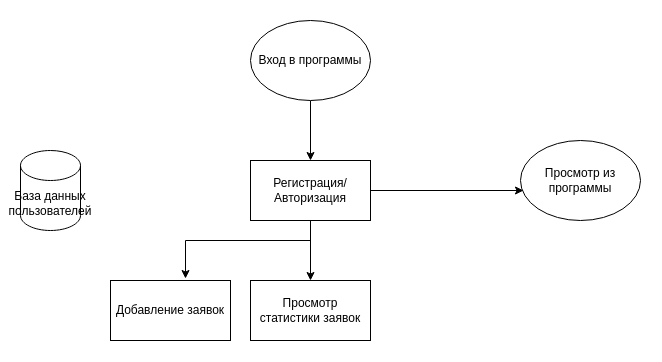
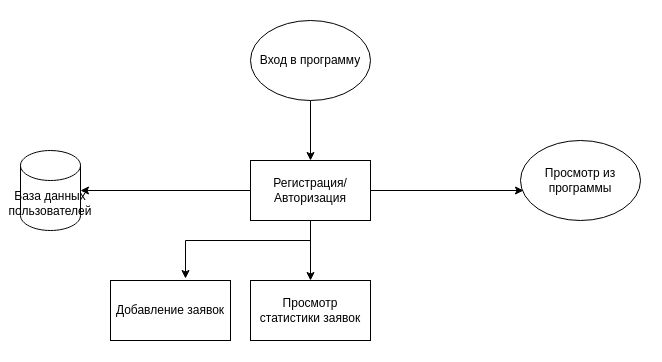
node "Вход в программы": label "Вход в программы" -> "Вход в программу"
edge "Регистрация/Авторизация" -> "База данных пользователей": added
